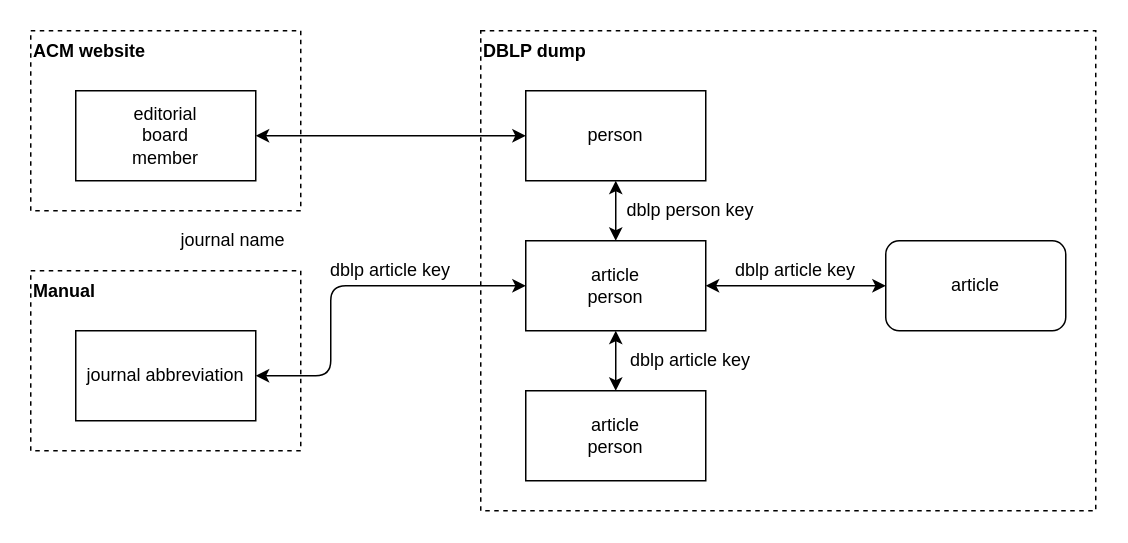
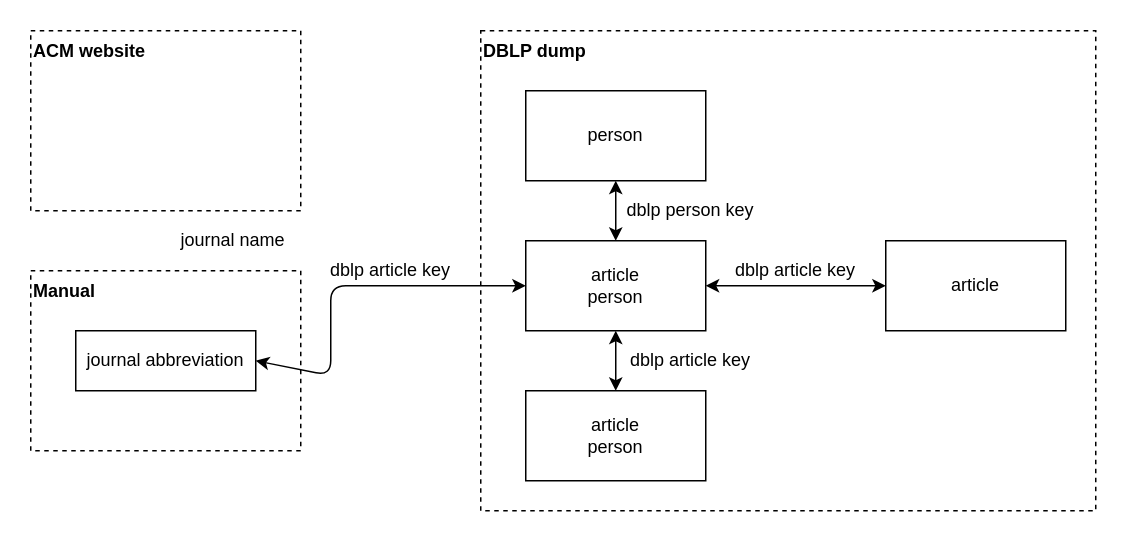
node "editorial board member": removed
edge "editorial board member" -- "person": removed
node "article": shape rounded rectangle -> rectangle
node "journal abbreviation": size 180x90 -> 180x60
